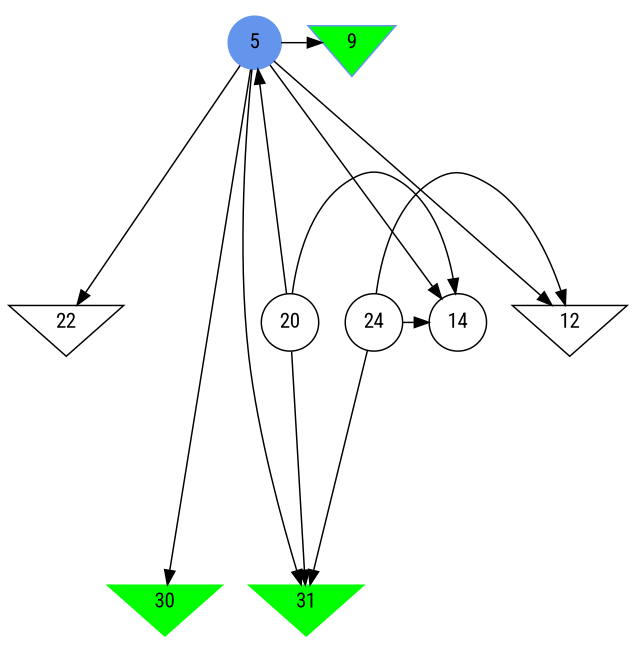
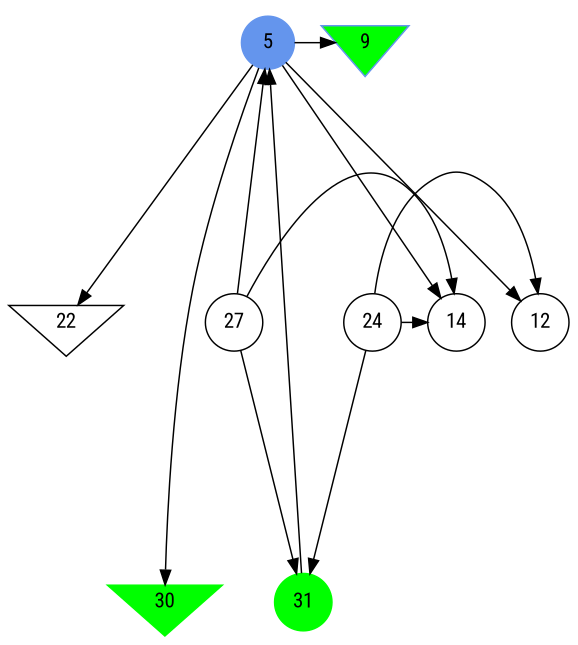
node "20": label "20" -> "27"
node "12": shape invtriangle -> circle
edge "5" -> "31": reversed
node "31": shape invtriangle -> circle
